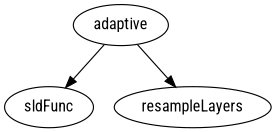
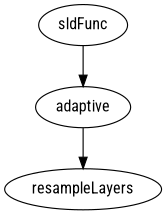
edge "adaptive" -> "sldFunc": reversed
